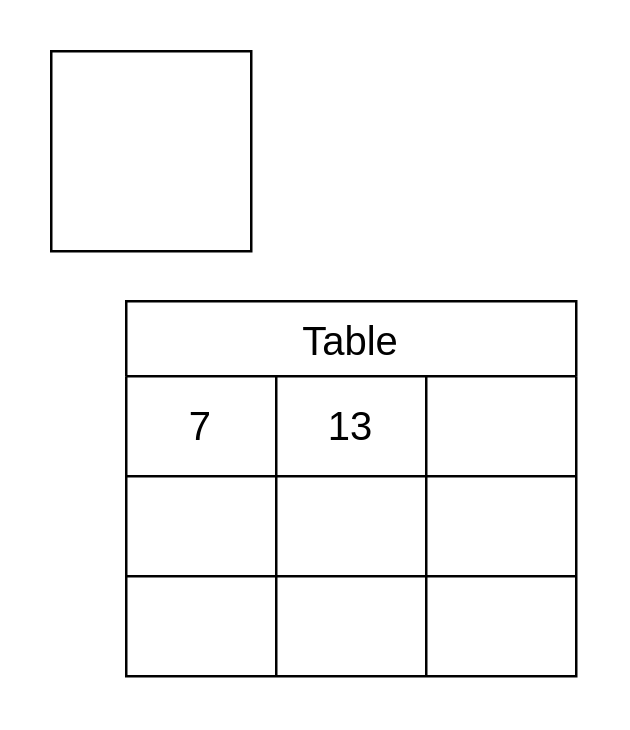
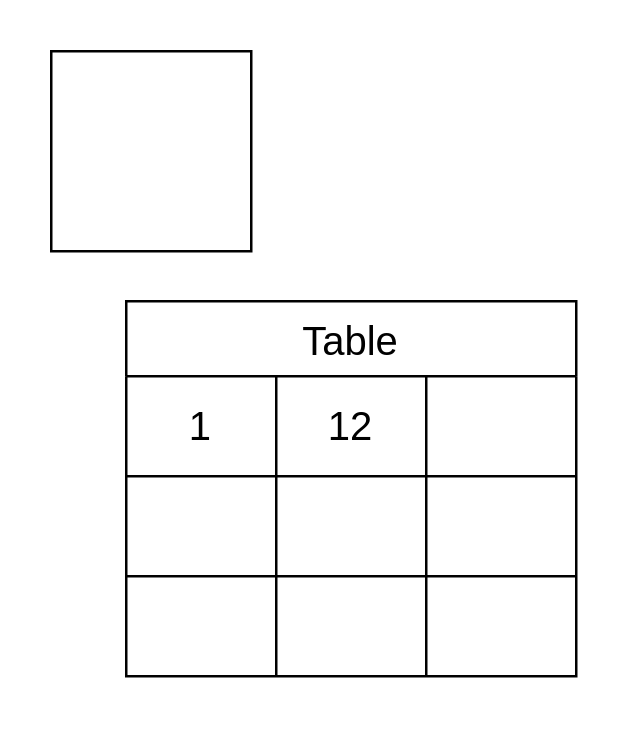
node "7": label "7" -> "1"
node "13": label "13" -> "12"
